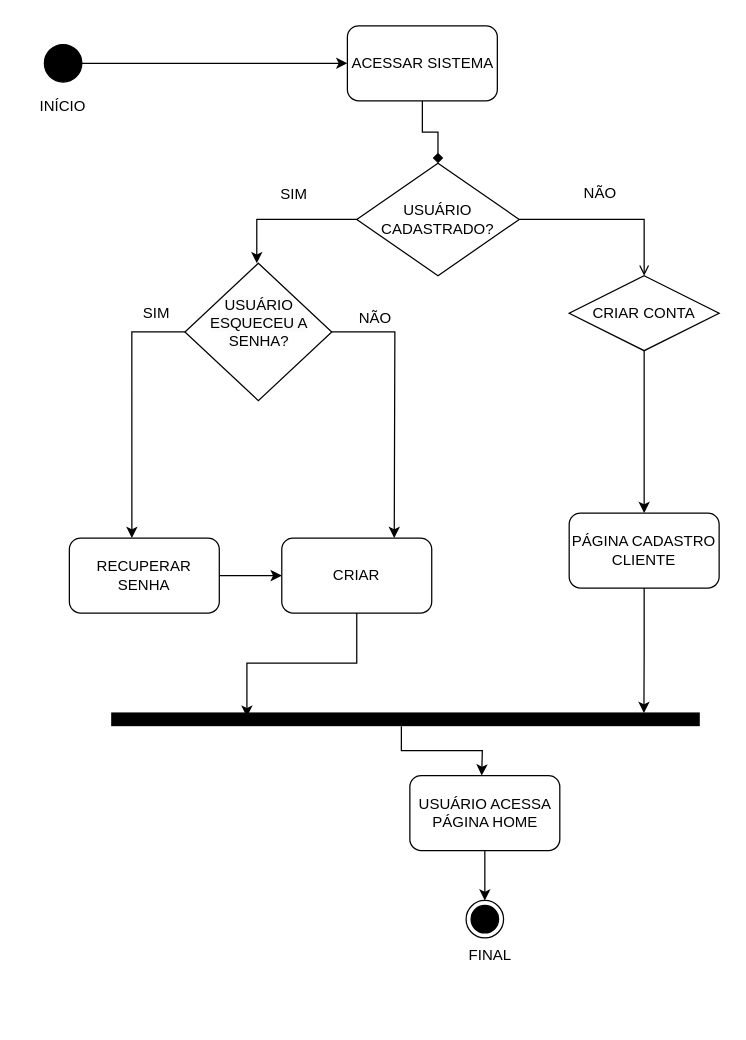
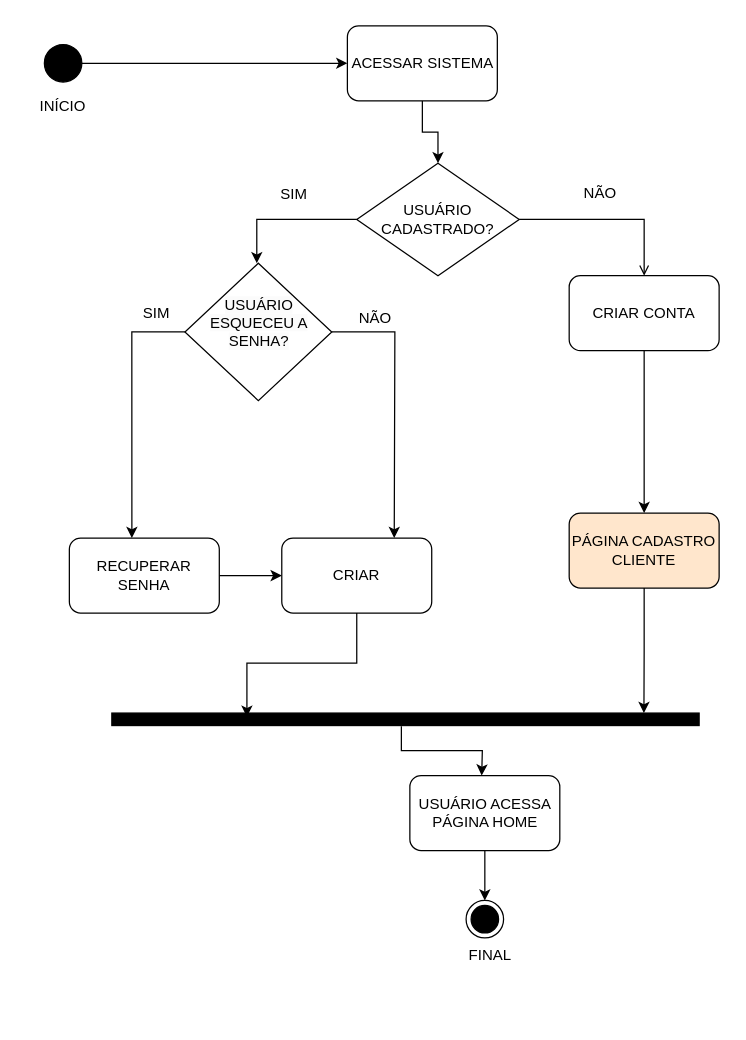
edge "ACESSAR SISTEMA" -> "USUÁRIO CADASTRADO?": arrowhead diamond -> classic
node "CRIAR CONTA": shape diamond -> rounded rectangle
node "PÁGINA CADASTRO CLIENTE": fillcolor #ffffff -> #ffe6cc
